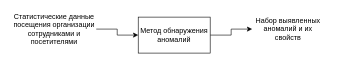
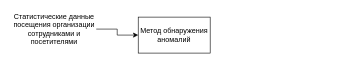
edge "Метод обнаружения аномалий" -> "Набор выявленных аномалий и их свойств": removed
node "Набор выявленных аномалий и их свойств": removed
